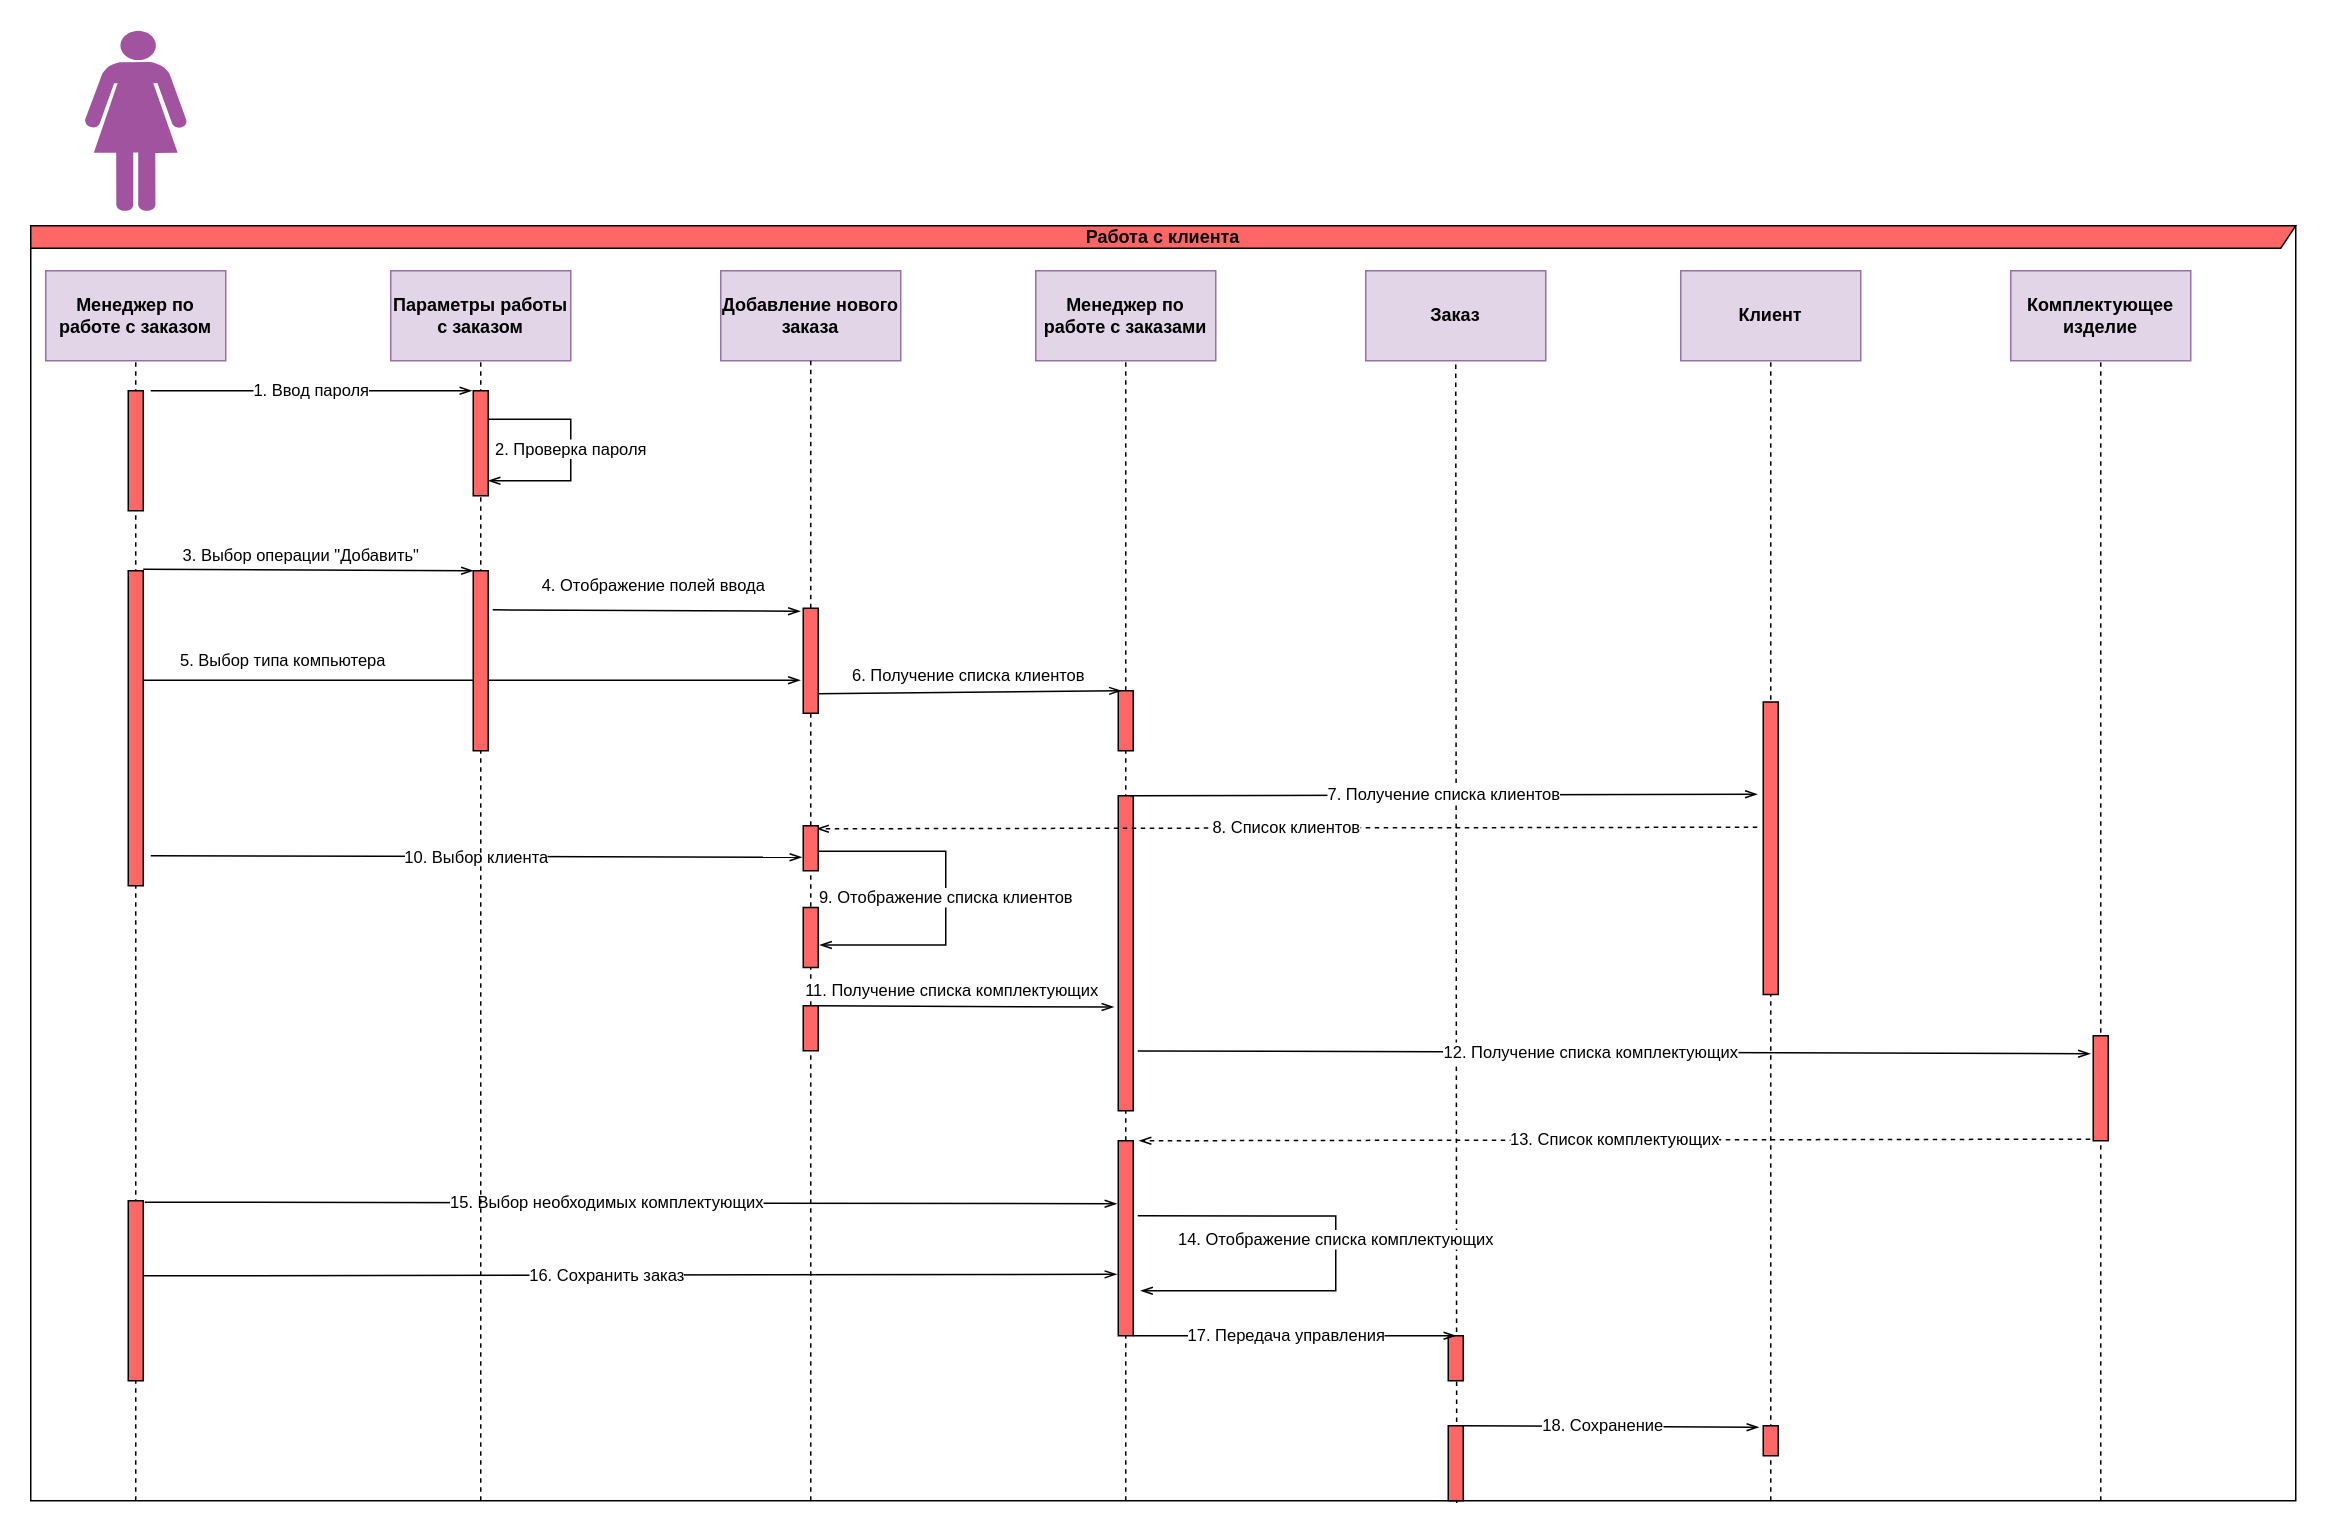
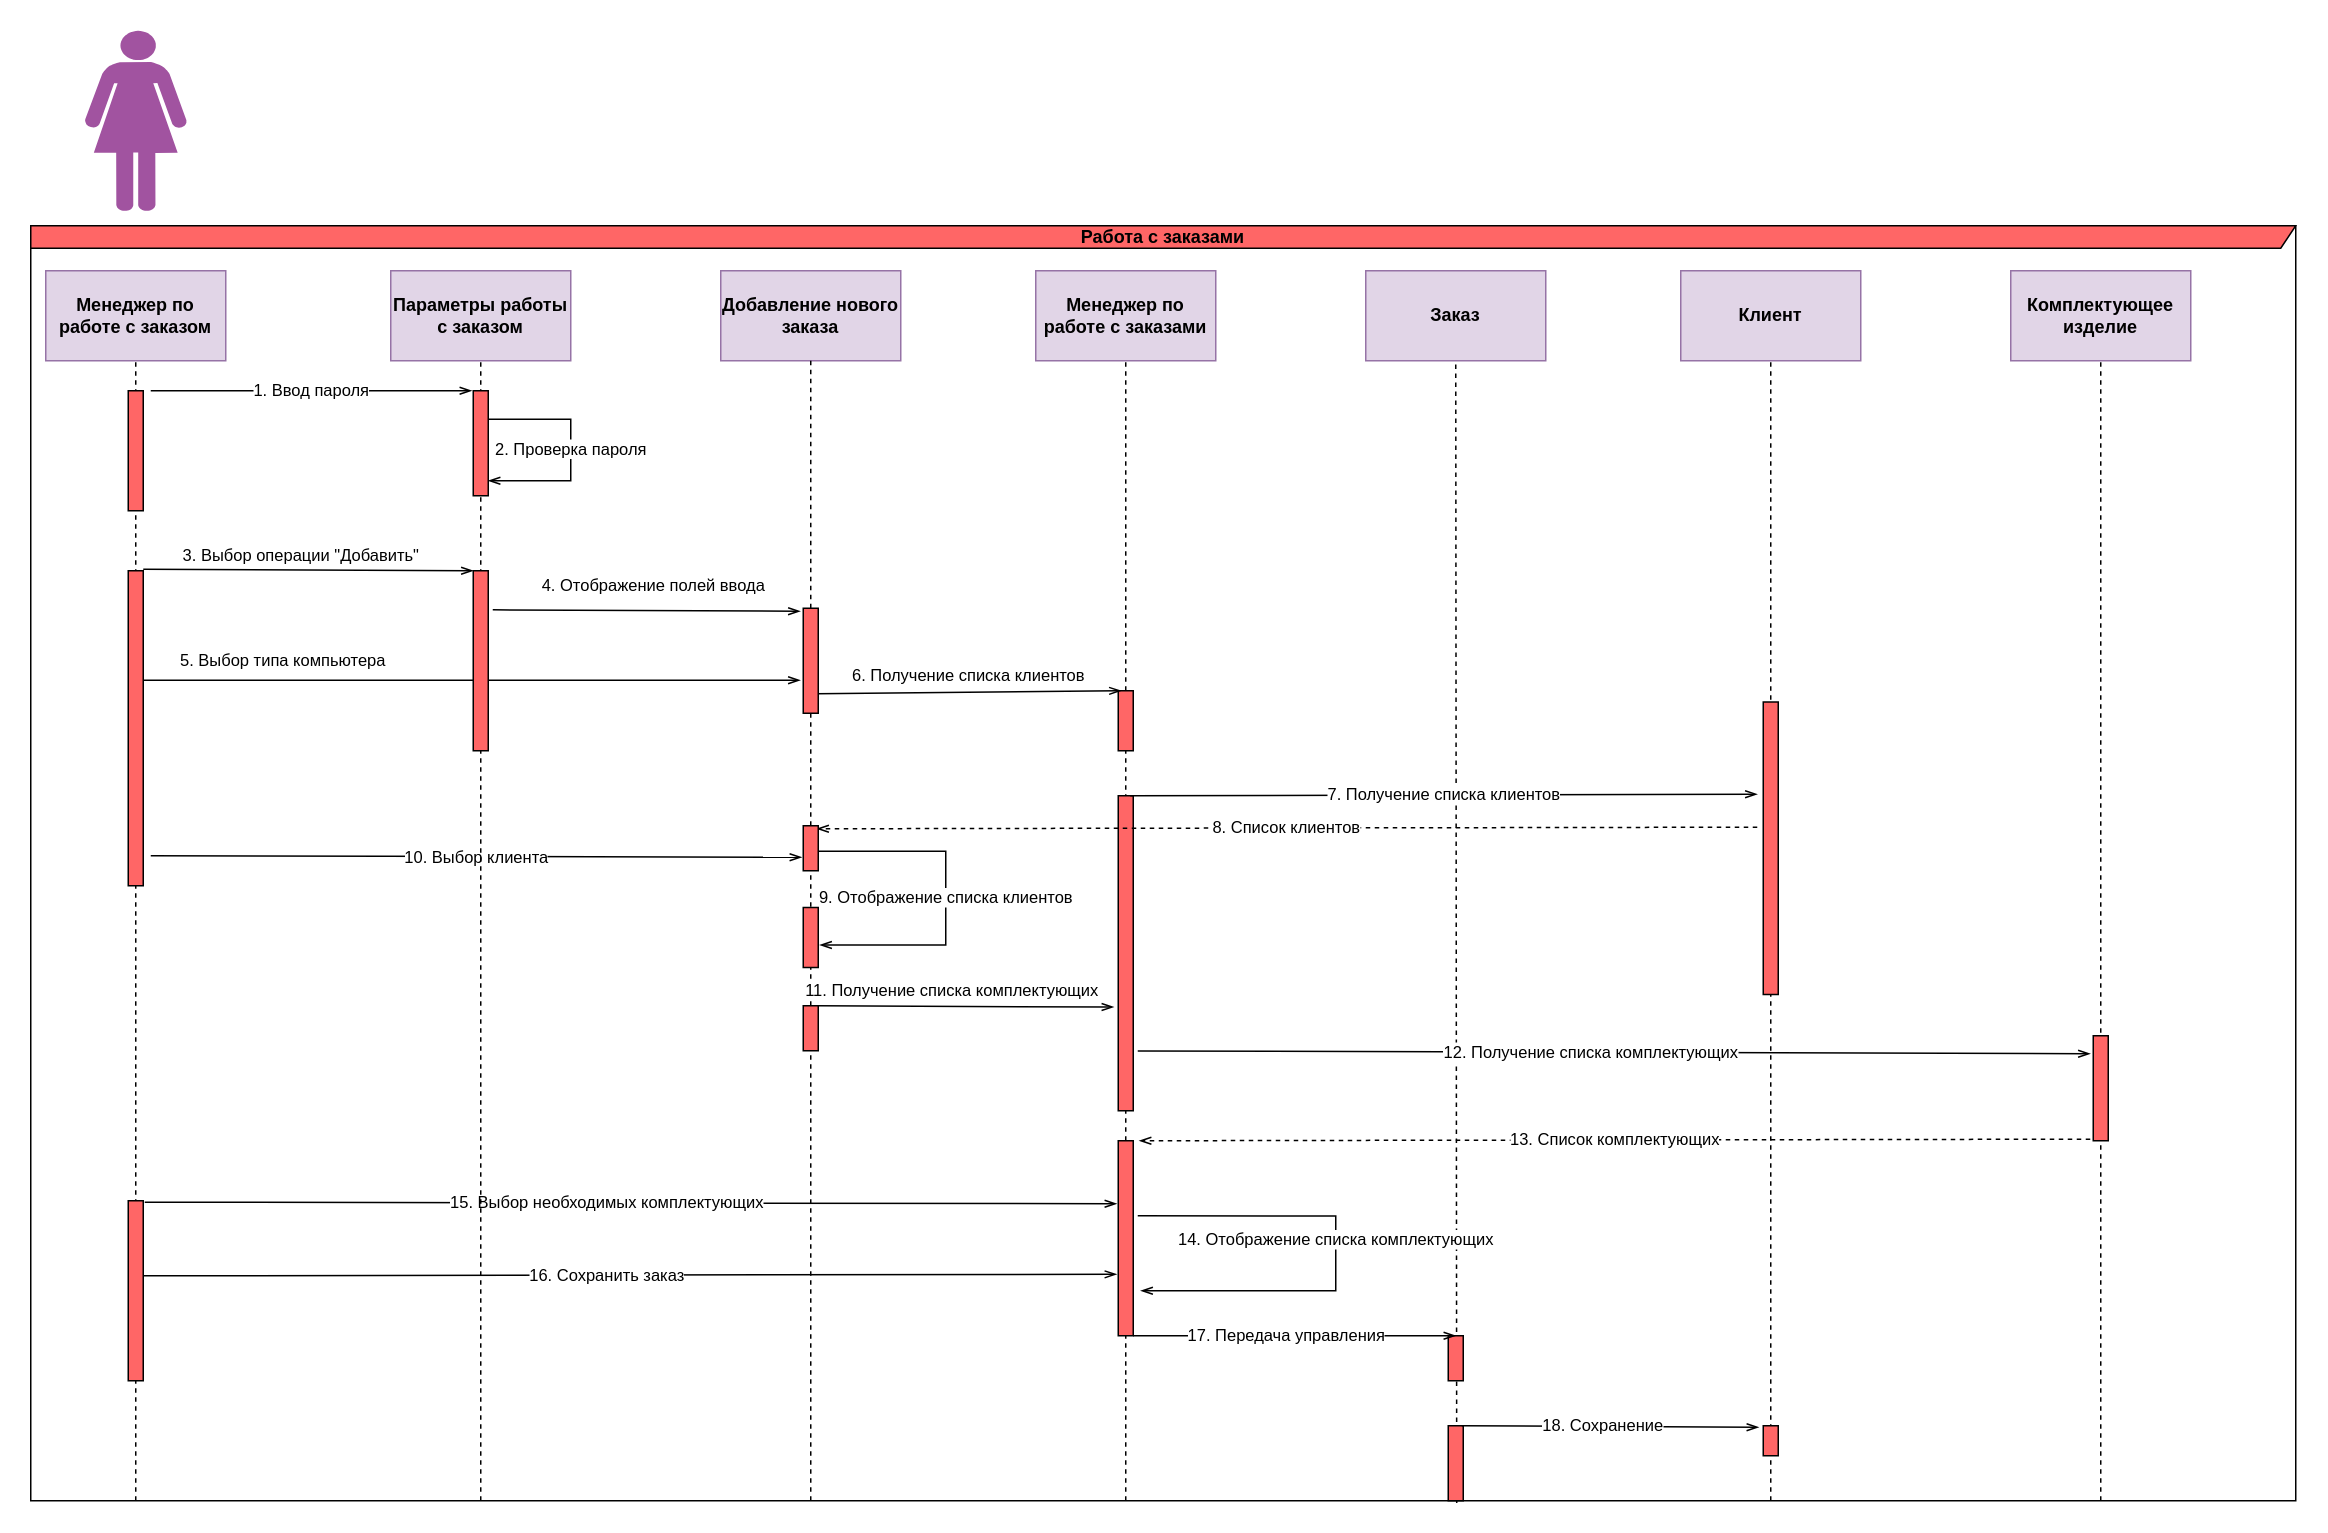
node "Работа с клиента": label "Работа с клиента" -> "Работа с заказами"
